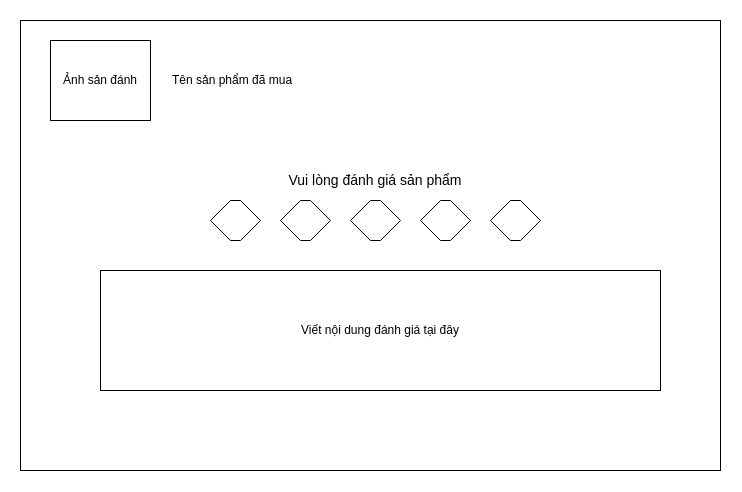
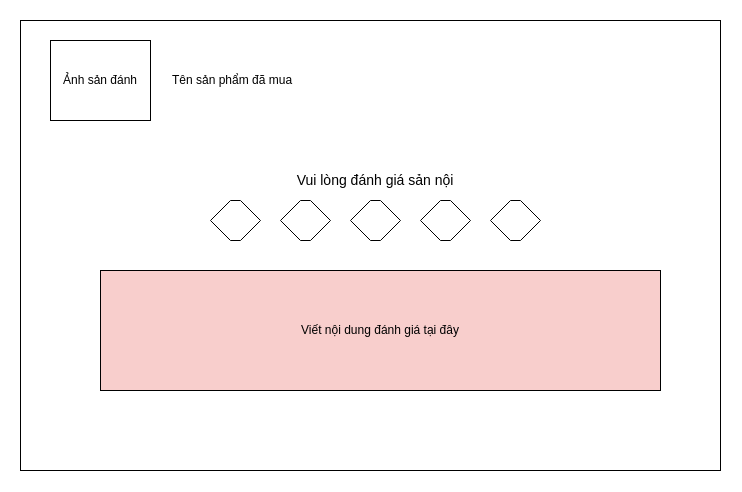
node "Vui lòng đánh giá sản phẩm": label "Vui lòng đánh giá sản phẩm" -> "Vui lòng đánh giá sản nội"
node "Viết nội dung đánh giá tại đây": fillcolor #ffffff -> #f8cecc
